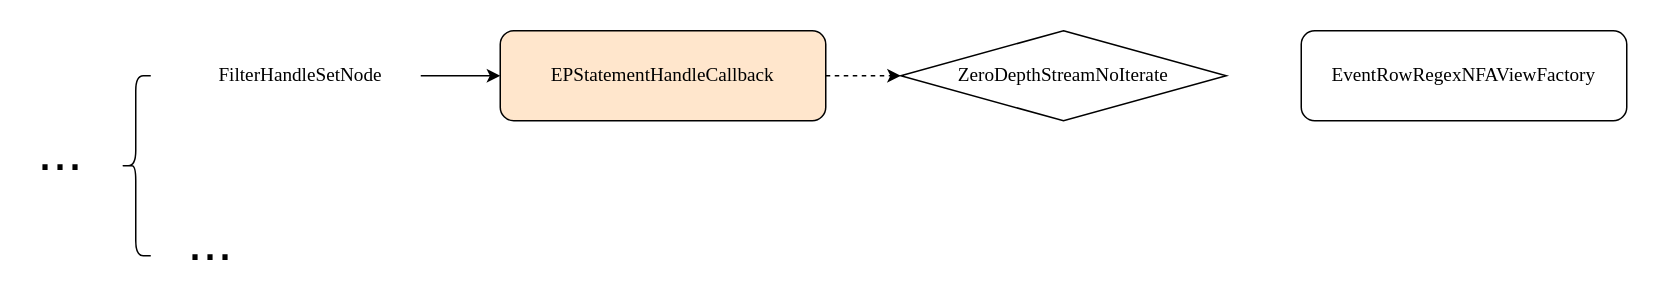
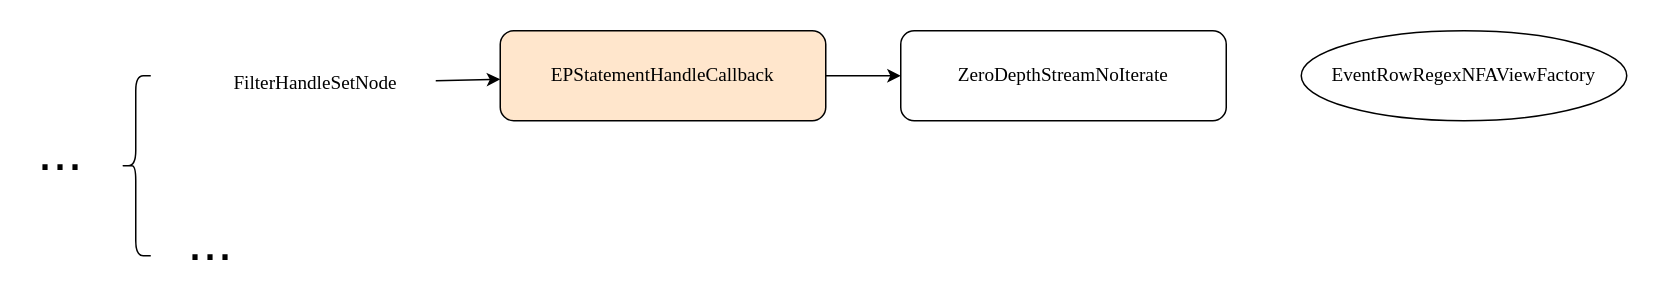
node "FilterHandleSetNode": moved (301, 76) -> (316, 83)
edge "EPStatementHandleCallback" -> "ZeroDepthStreamNoIterate": style dashed -> solid
node "ZeroDepthStreamNoIterate": shape diamond -> rounded rectangle
node "EventRowRegexNFAViewFactory": shape rounded rectangle -> ellipse
